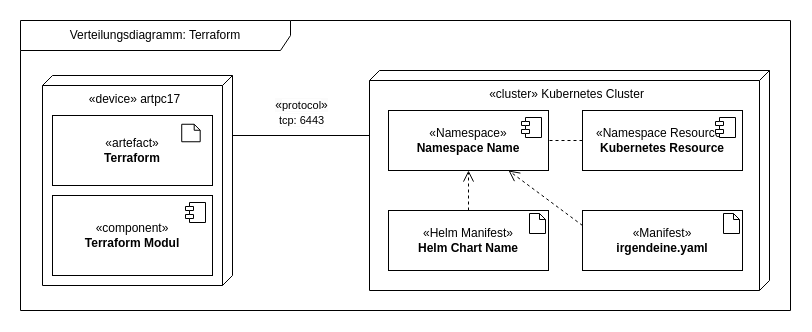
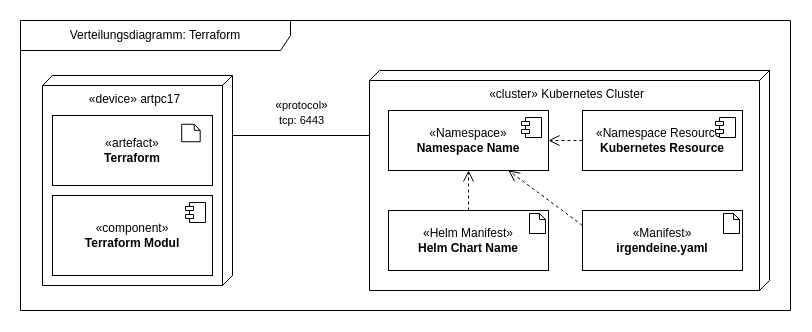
edge "«Namespace» Namespace Name" -- "«Namespace Resource» Kubernetes Resource": arrowhead none -> open
